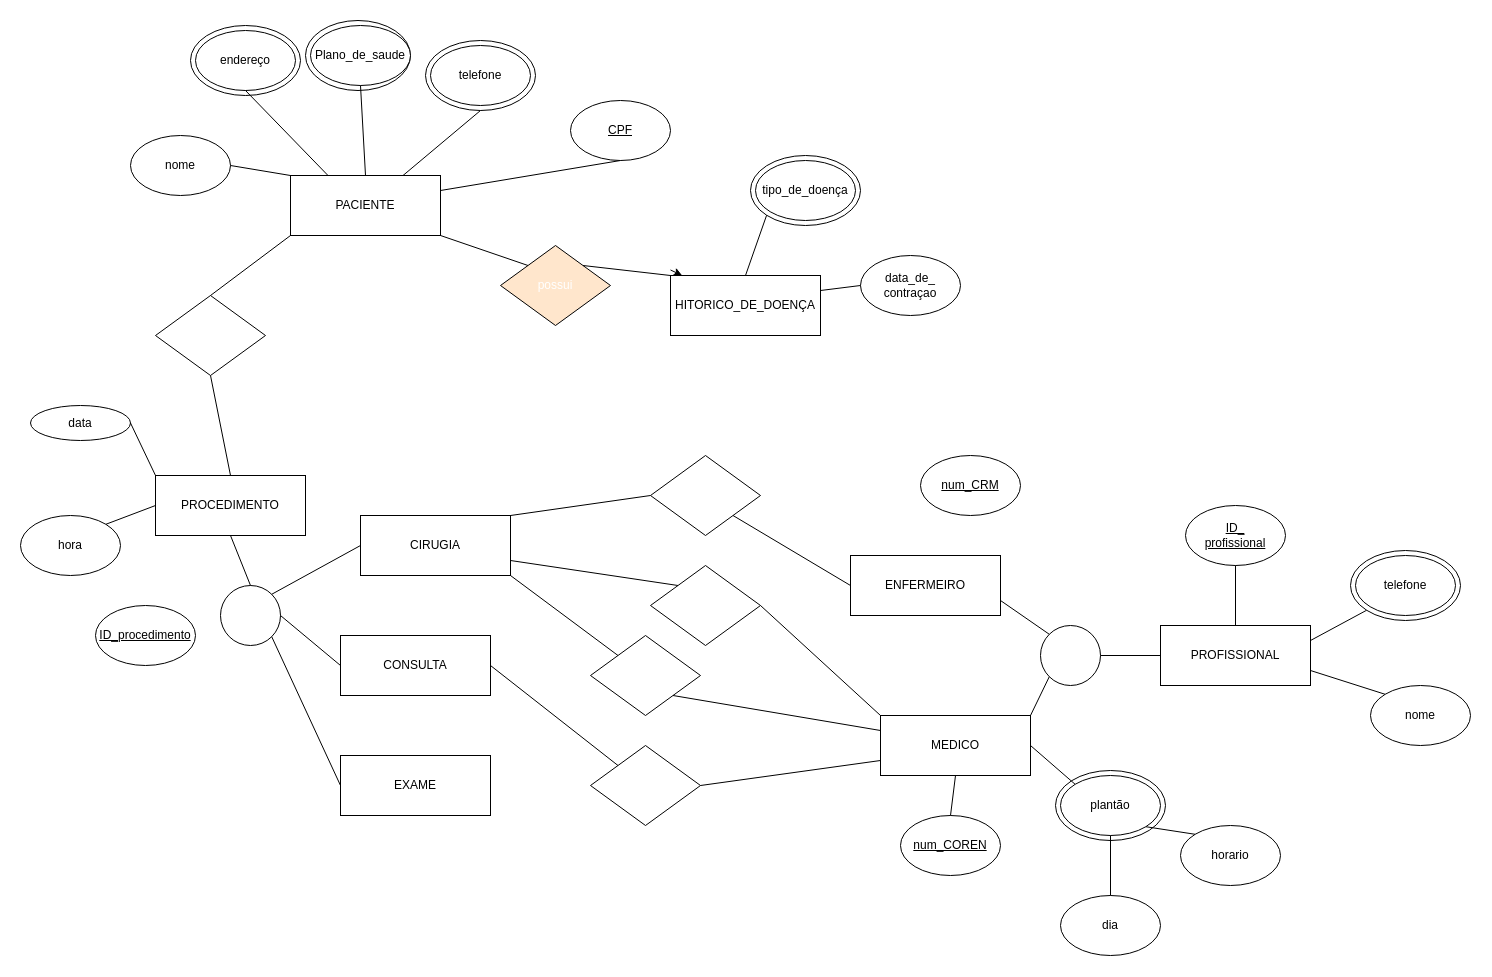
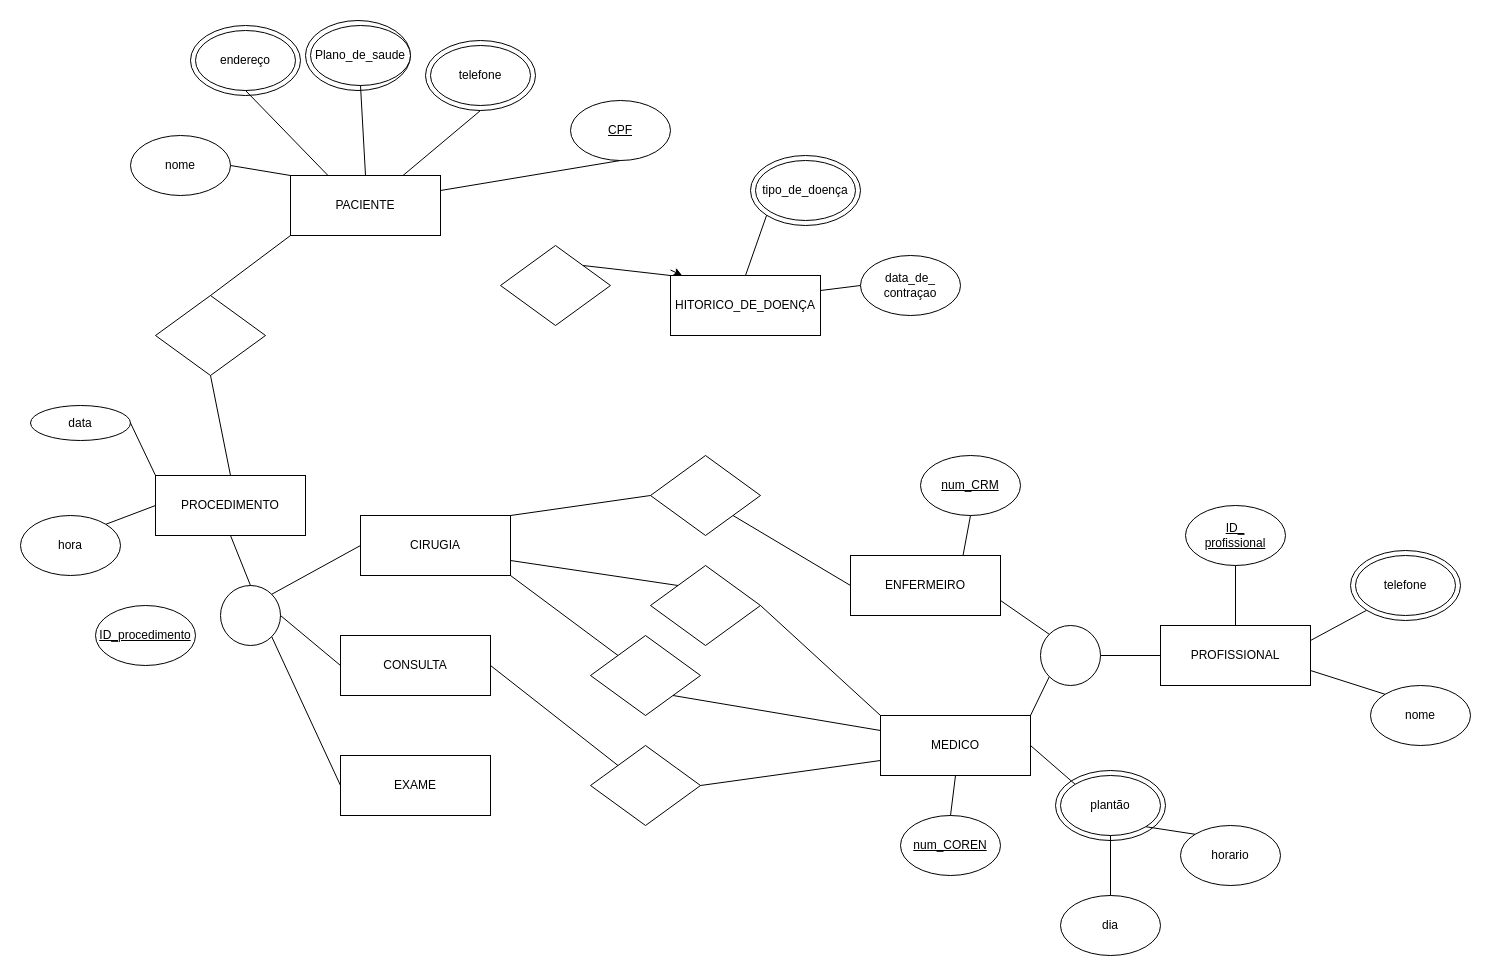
edge "PACIENTE" -- "possui": removed
node "possui": fillcolor #ffe6cc -> #ffffff
edge "num_CRM" -- "ENFERMEIRO": added
